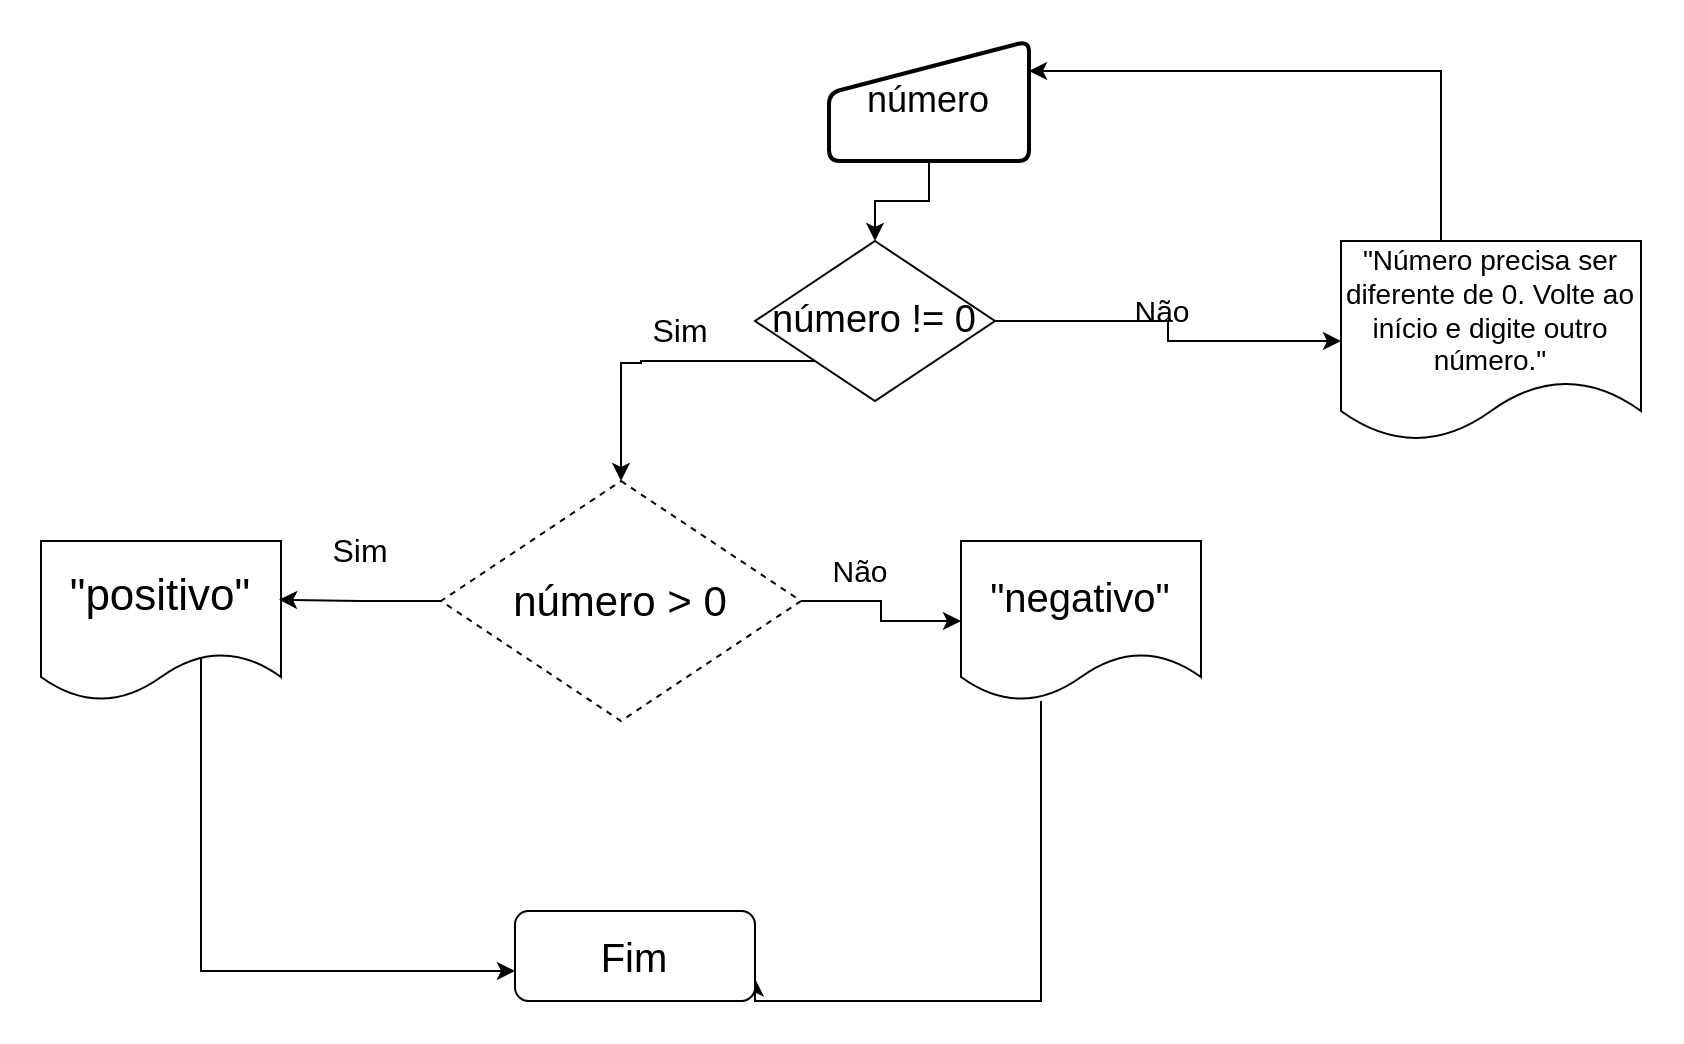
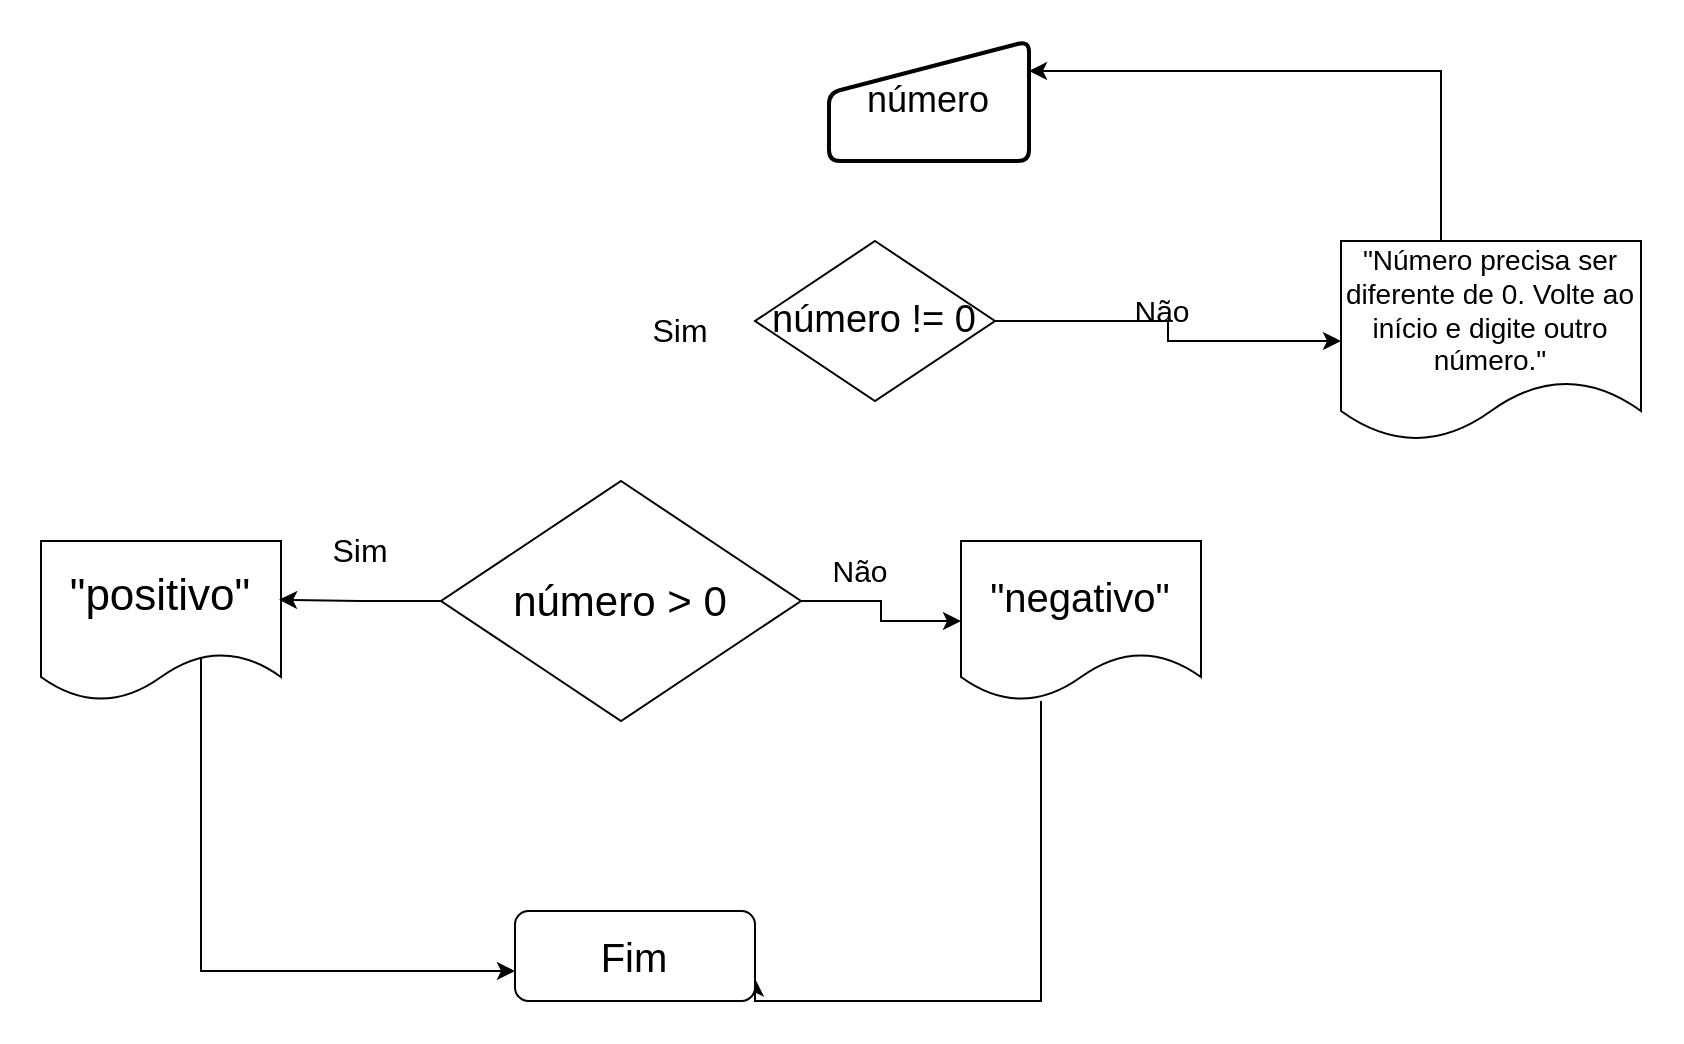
edge "número" -> "número != 0": removed
edge "número != 0" -> "número > 0": removed
node "número > 0": style dashed -> solid
